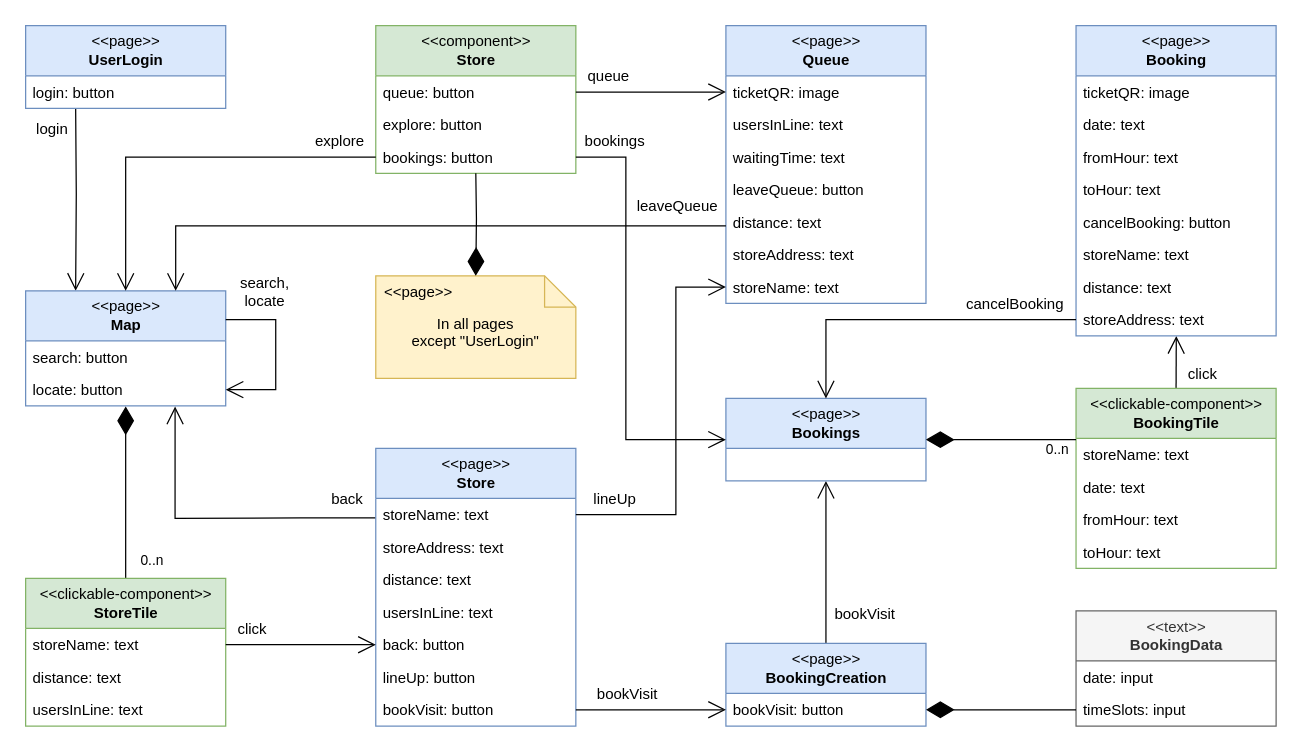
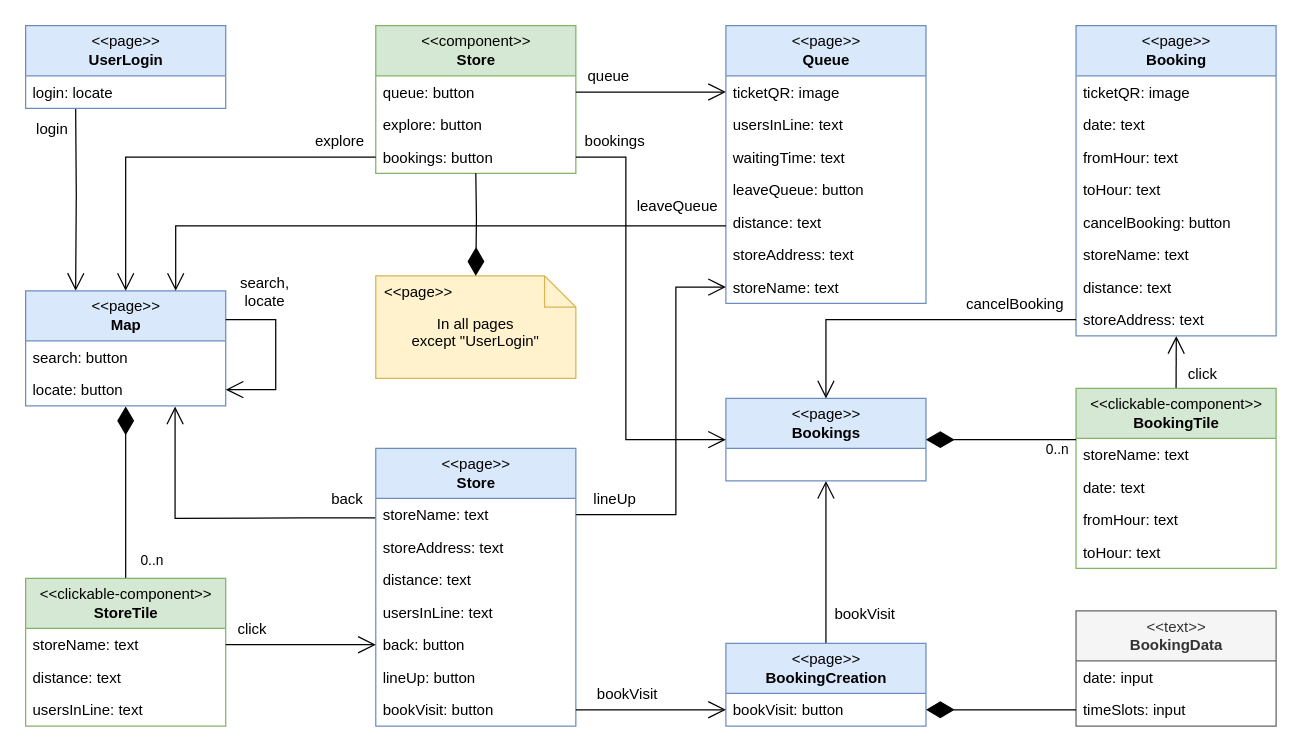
node "login: button": label "login: button" -> "login: locate"
